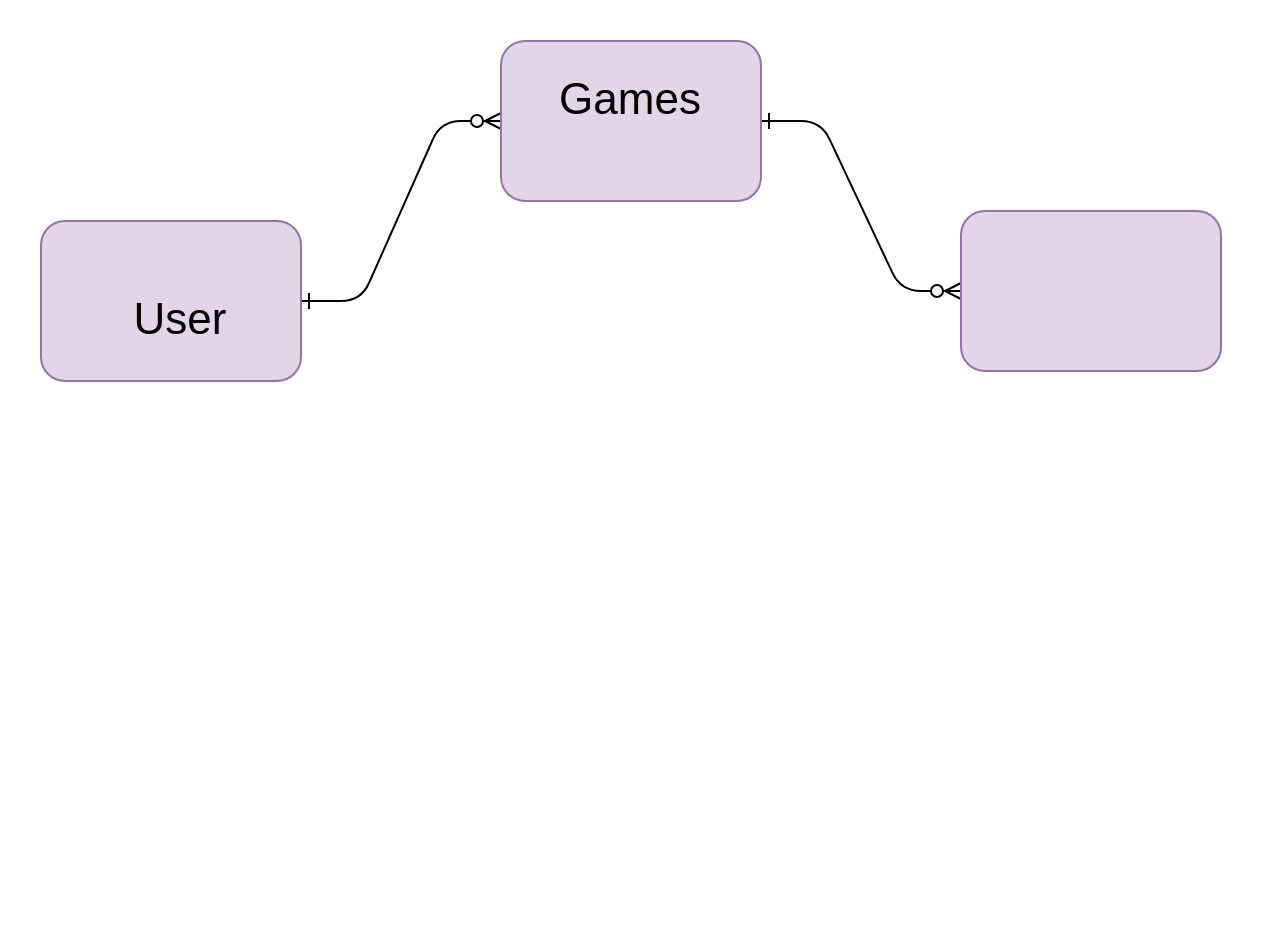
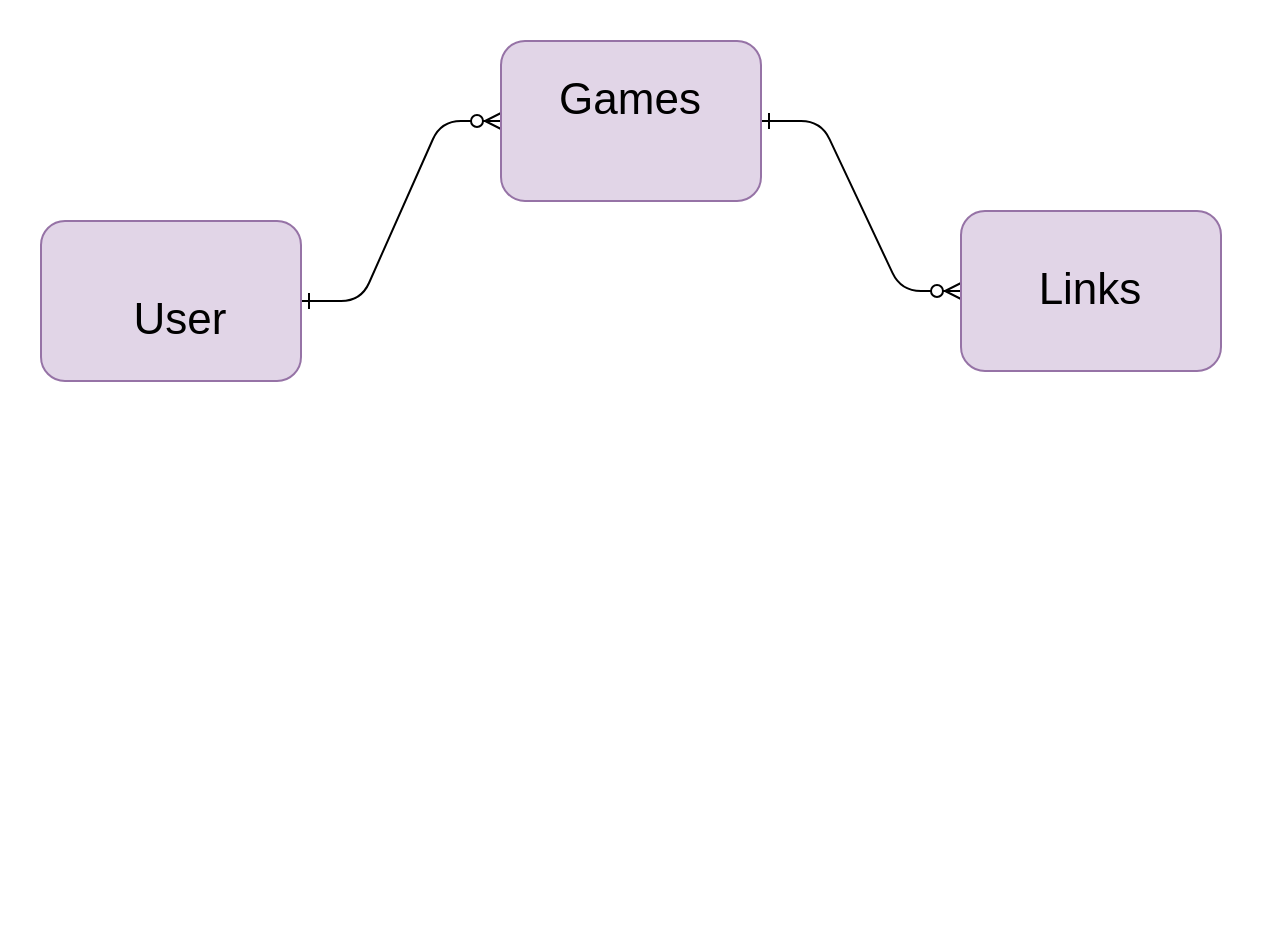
node "Links": added
